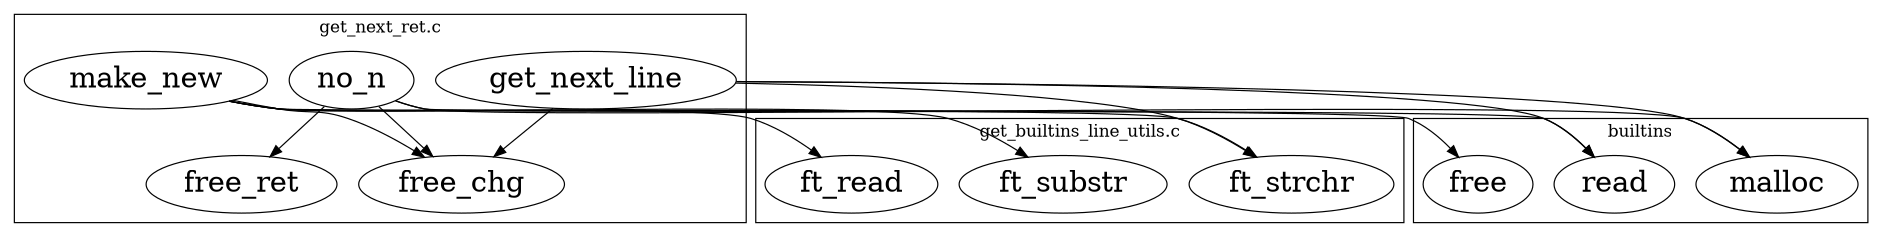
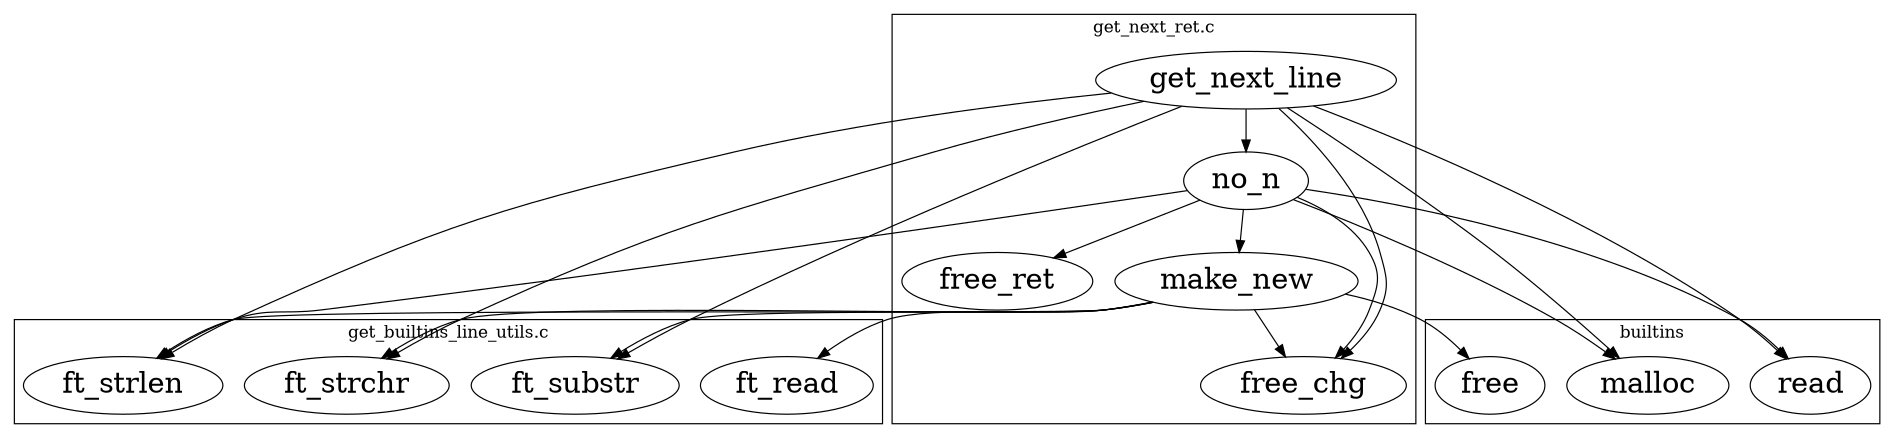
edge "get_next_line" -> "no_n": added
edge "get_next_line" -> "ft_substr": added
edge "no_n" -> "make_new": added
node "ft_strlen": added
